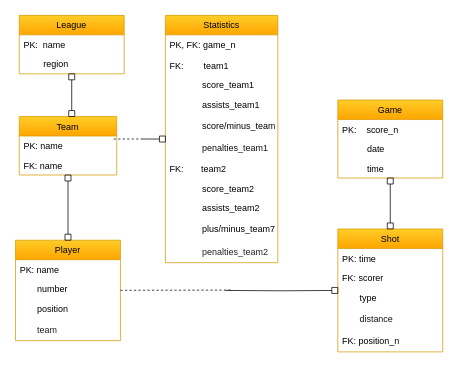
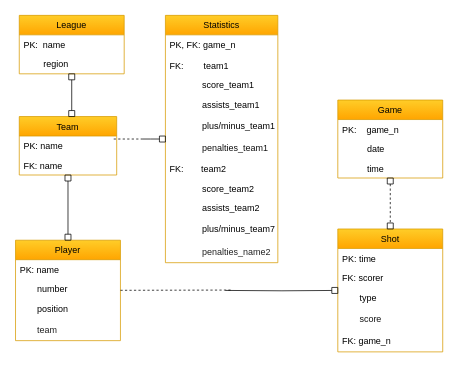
node "score/minus_team1": label "score/minus_team1" -> "plus/minus_team1"
node "PK: score_n": label "PK: score_n" -> "PK: game_n"
edge "Game" -- "Shot": style solid -> dashed
node "penalties_team2": label "penalties_team2" -> "penalties_name2"
node "distance": label "distance" -> "score"
node "FK: position_n": label "FK: position_n" -> "FK: game_n"
